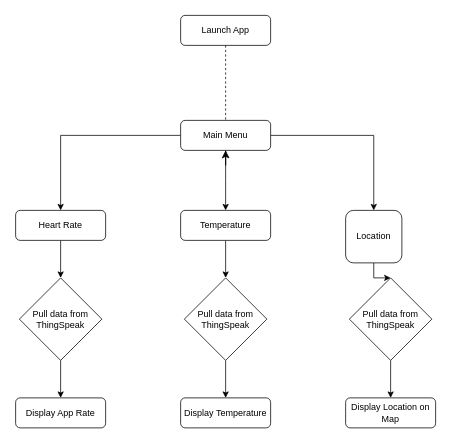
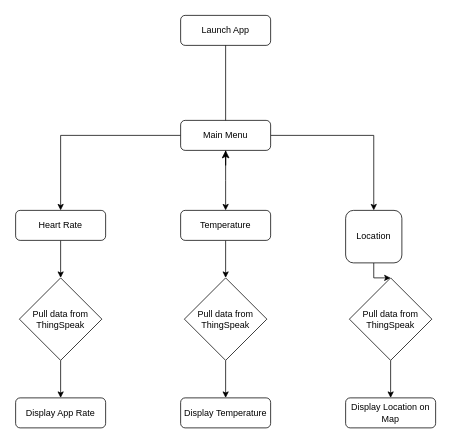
edge "Launch App" -- "Main Menu": style dashed -> solid
